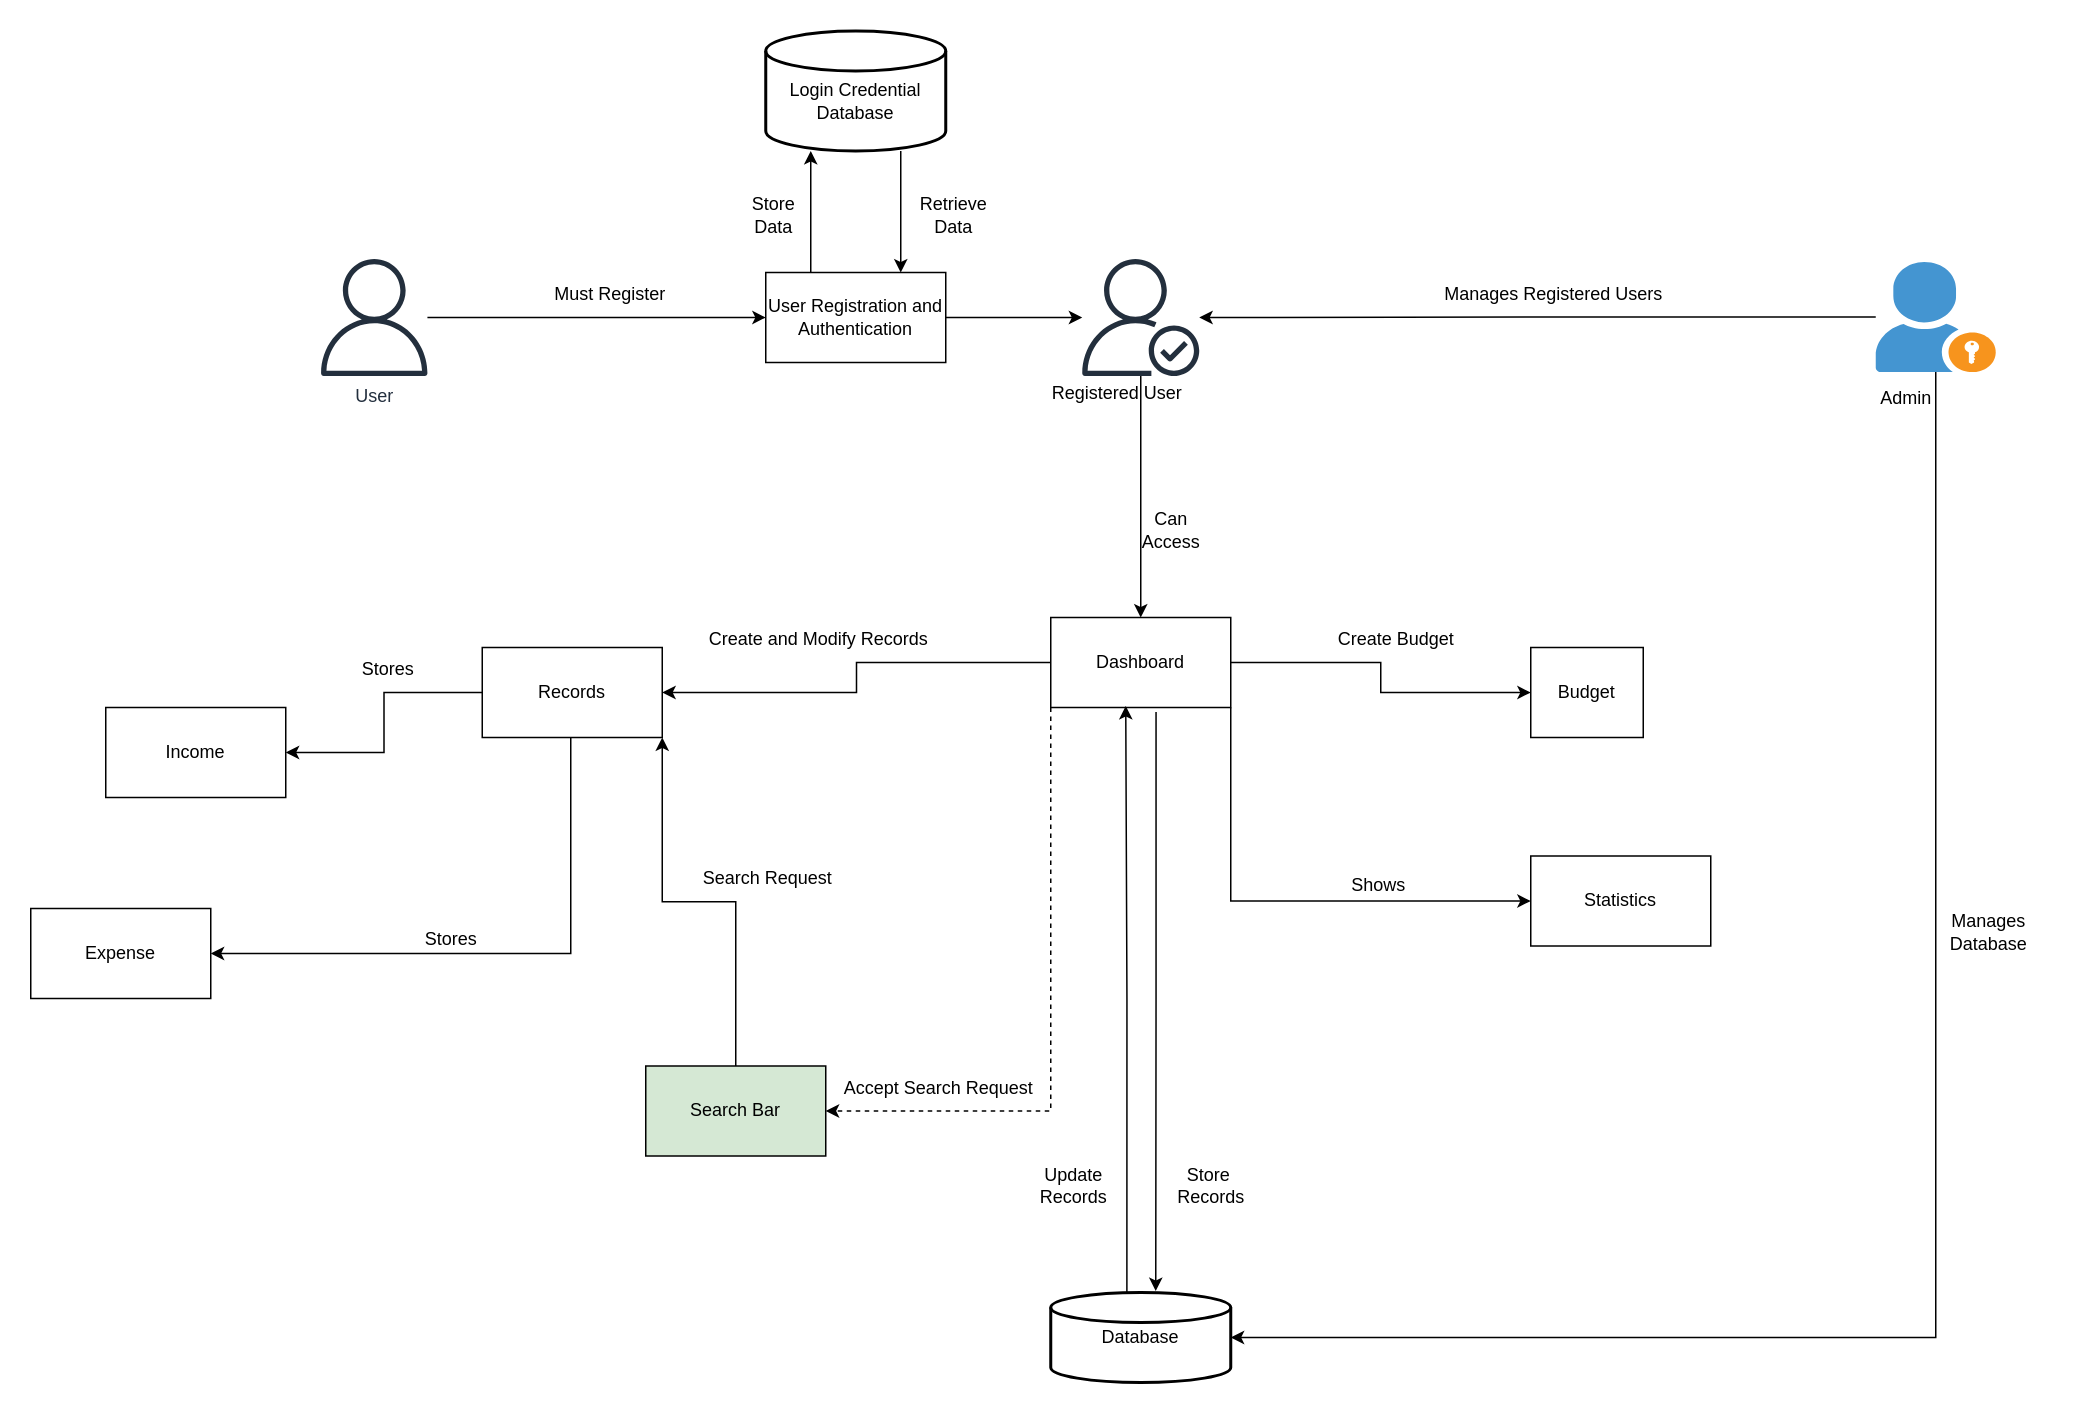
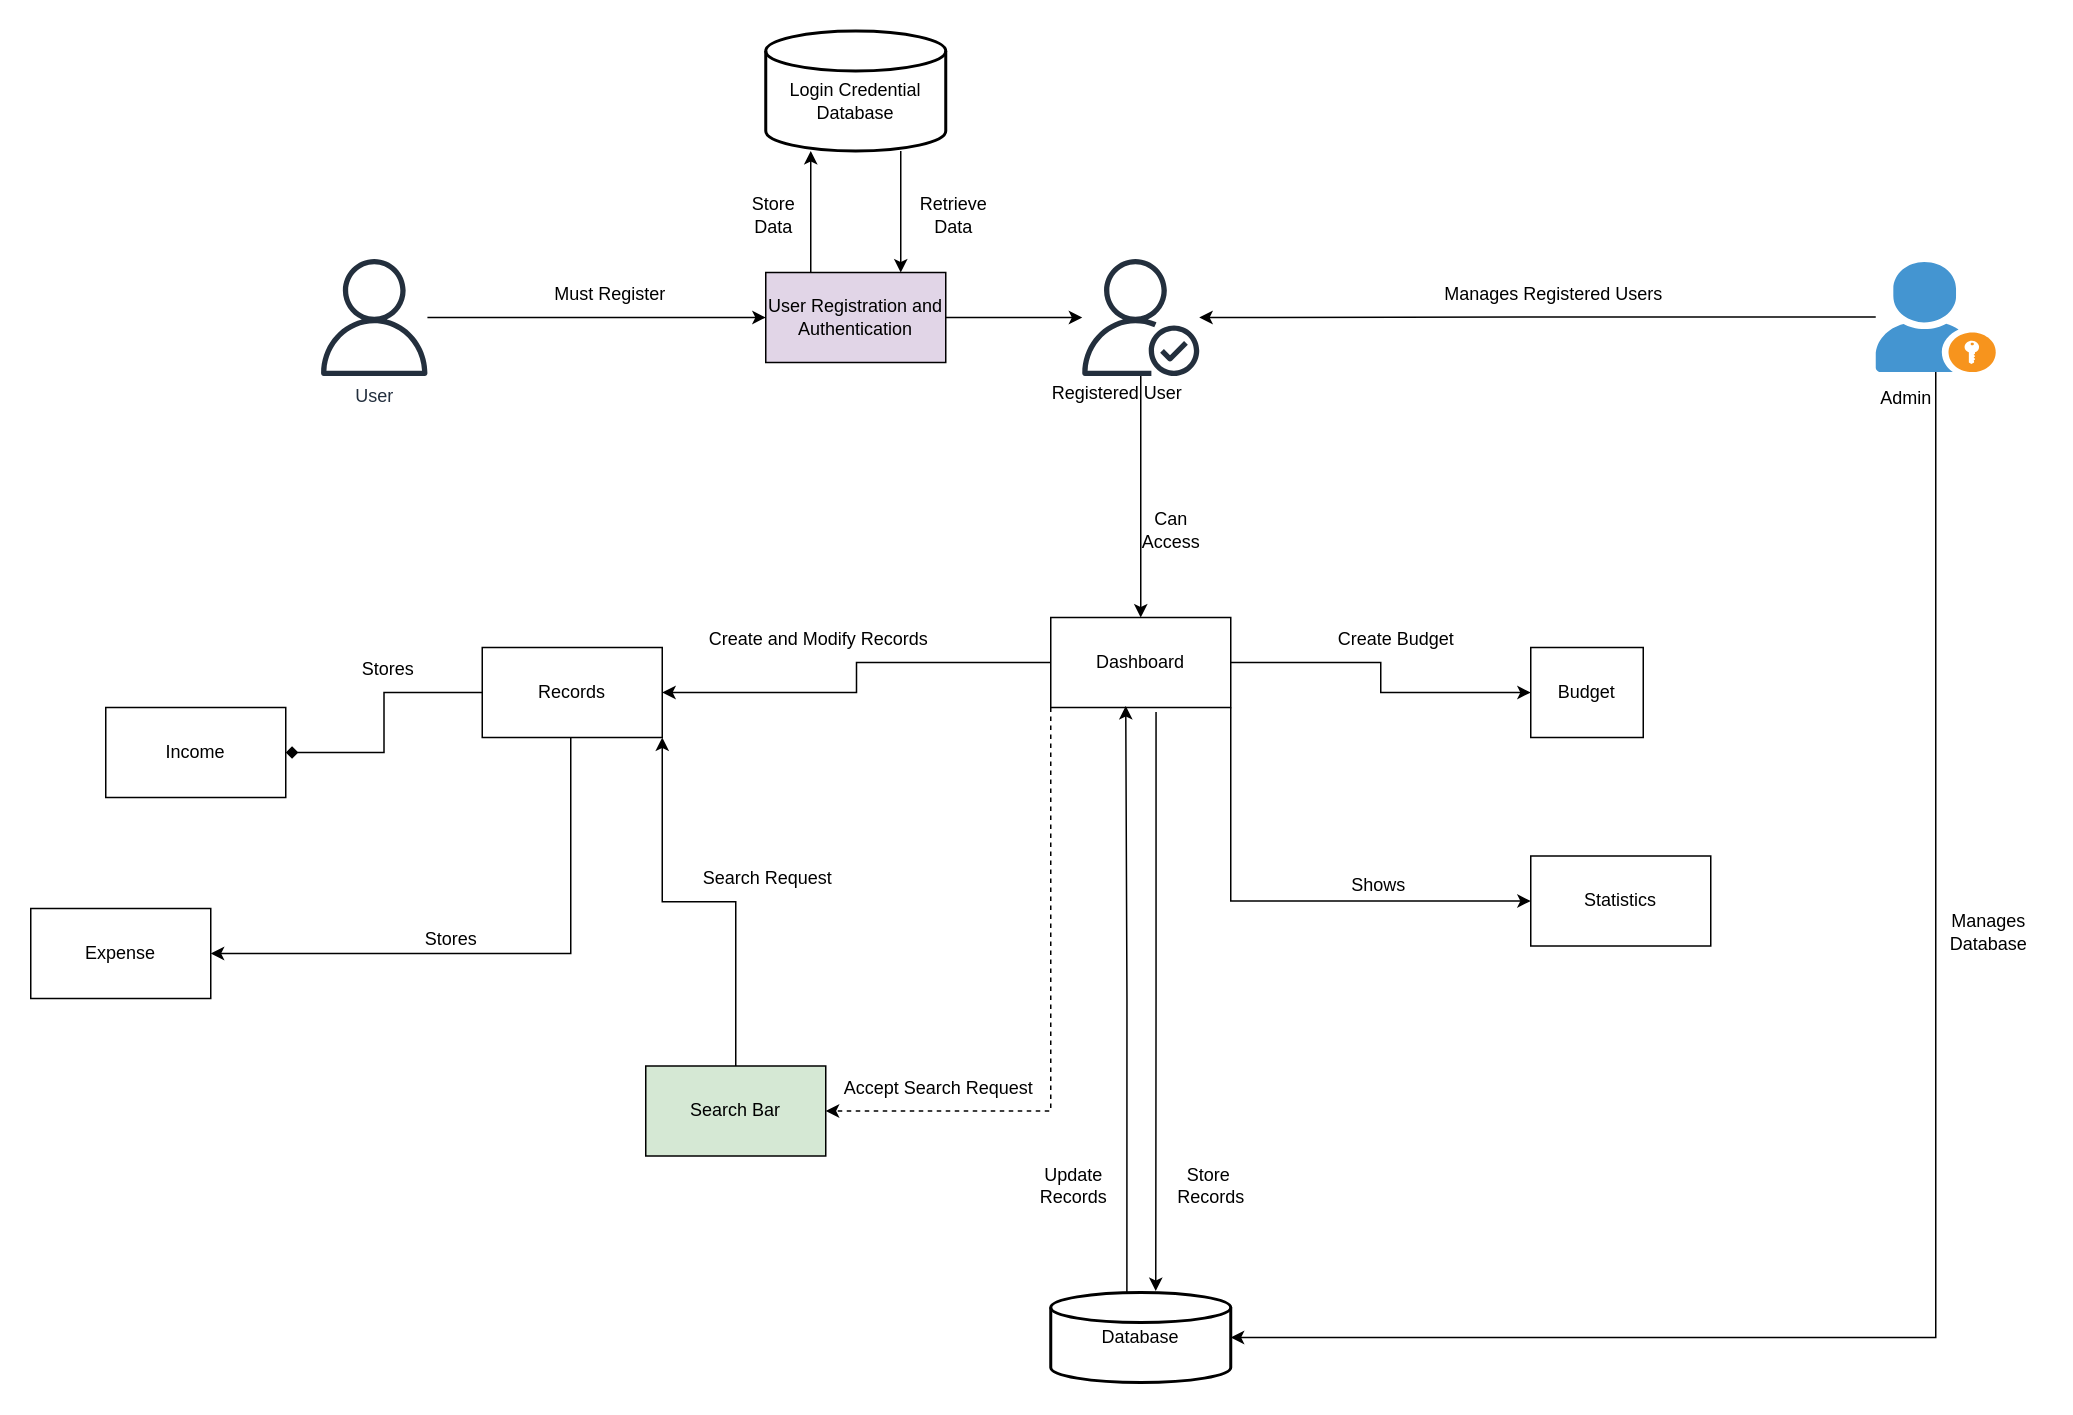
node "User Registration and Authentication": fillcolor #ffffff -> #e1d5e7
edge "Records" -> "Income": arrowhead classic -> diamond
